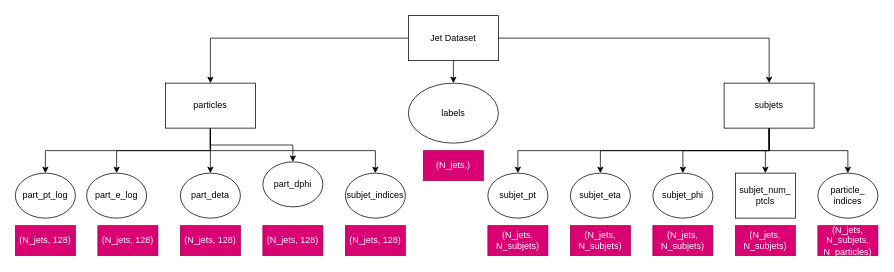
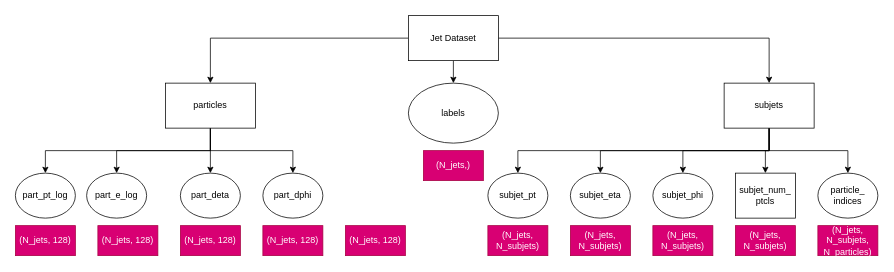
edge "particles" -> "subjet_indices": removed
node "part_dphi": moved (293, 184) -> (293, 195)
node "subjet_indices": removed
